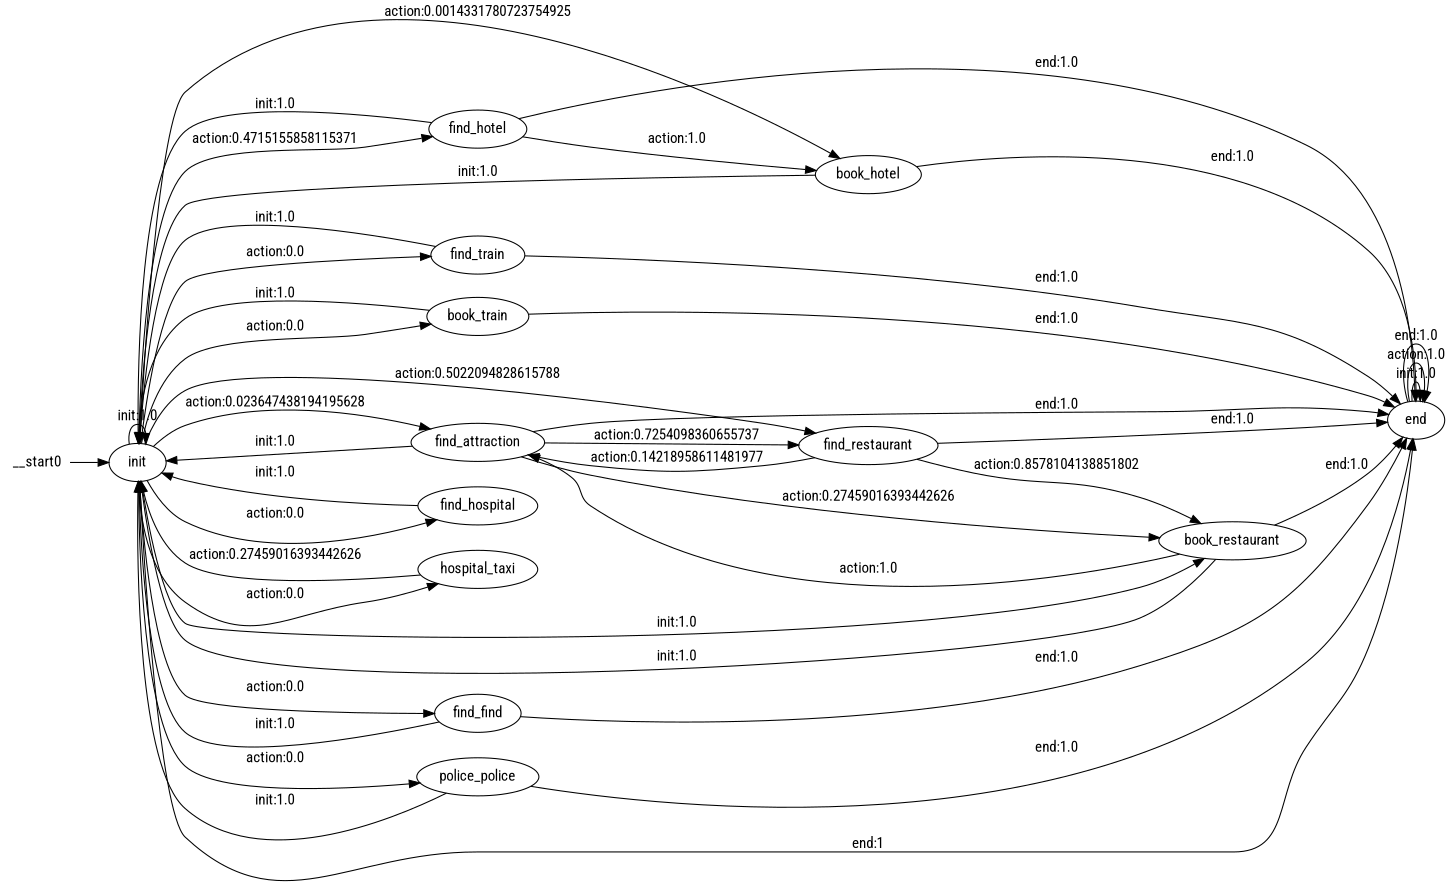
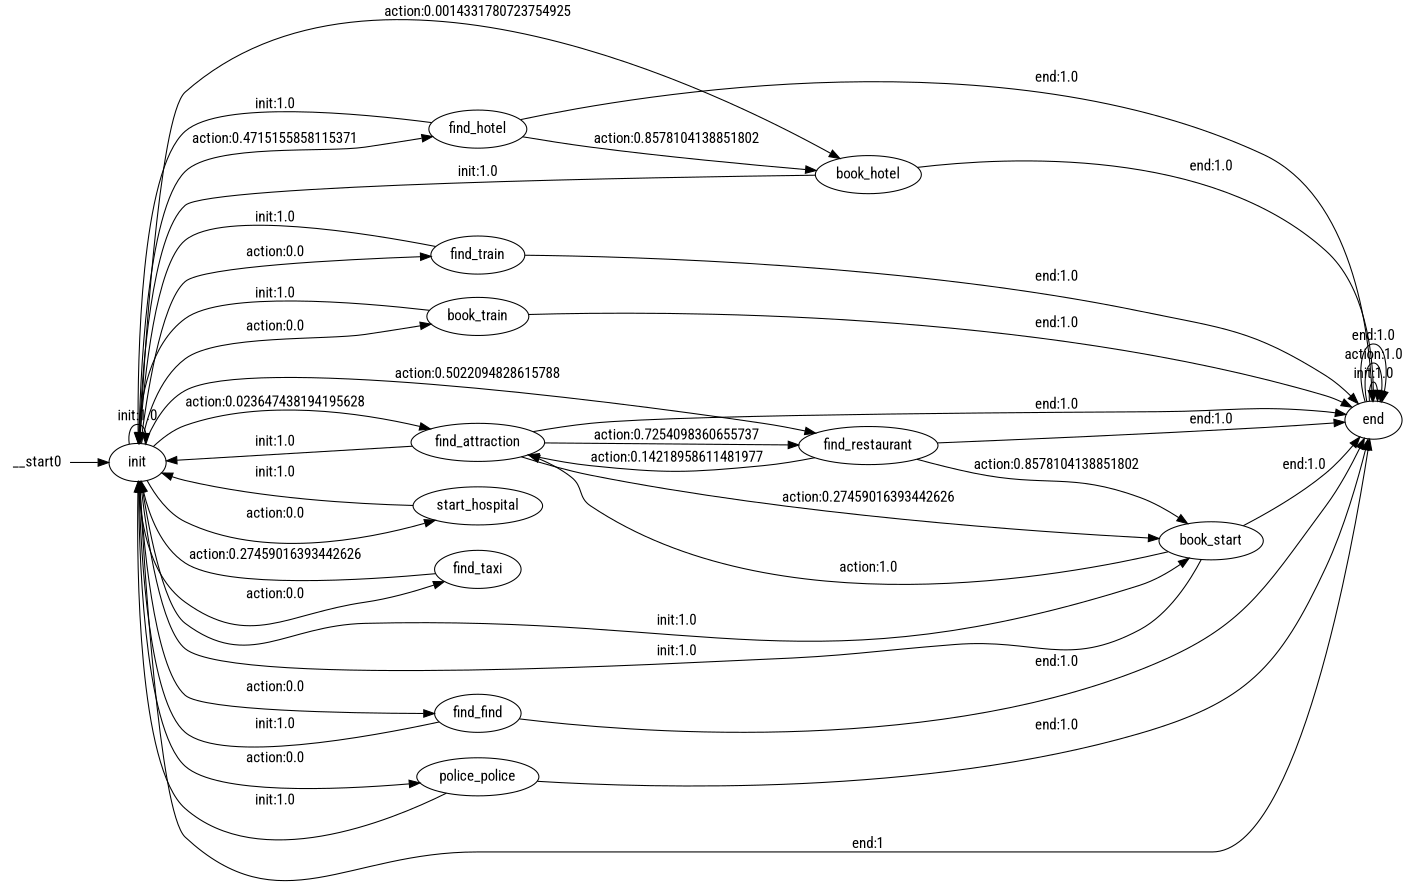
edge "find_hotel" -> "book_hotel": label "action:1.0" -> "action:0.8578104138851802"
node "find_hospital": label "find_hospital" -> "start_hospital"
node "book_restaurant": label "book_restaurant" -> "book_start"
node "hospital_taxi": label "hospital_taxi" -> "find_taxi"
